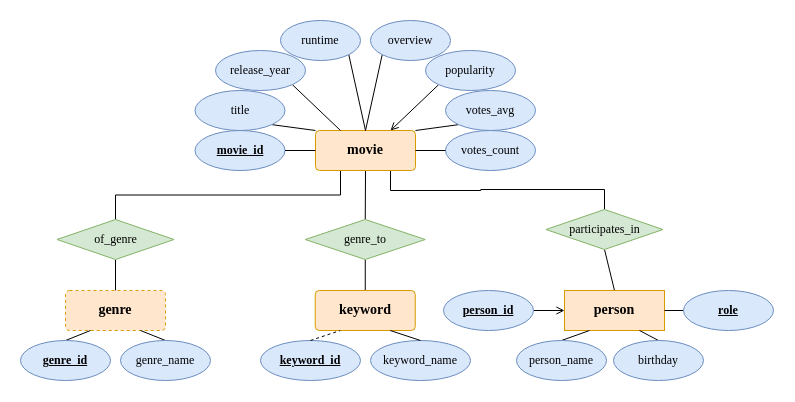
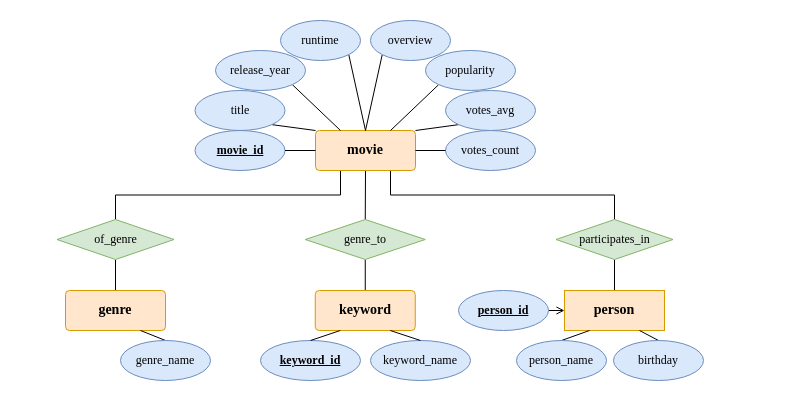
edge "popularity" -> "movie": arrowhead open -> none
node "participates_in": moved (605, 230) -> (615, 240)
node "genre": style dashed -> solid
node "person_id": moved (489, 311) -> (504, 311)
edge "person" -- "role": removed
node "role": removed
edge "keyword" -- "keyword_id": style dashed -> solid
edge "genre" -- "genre_id": removed
node "genre_id": removed
